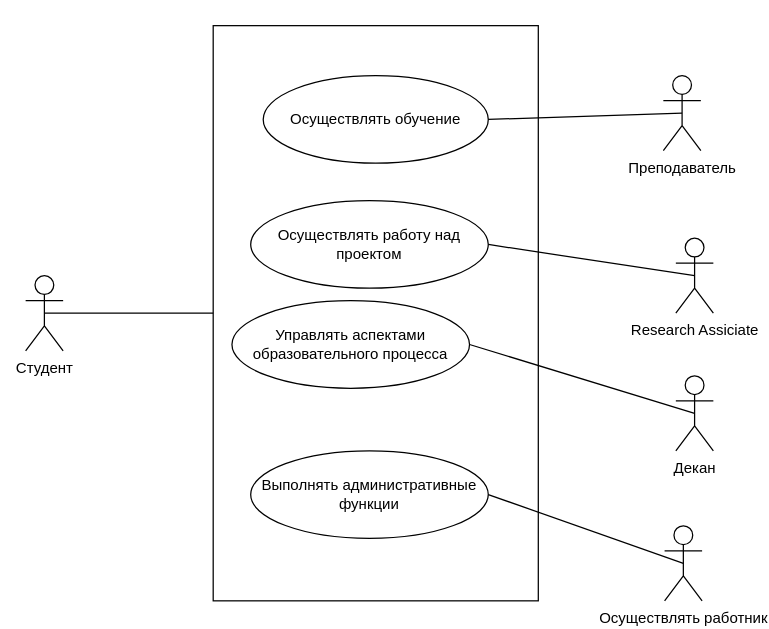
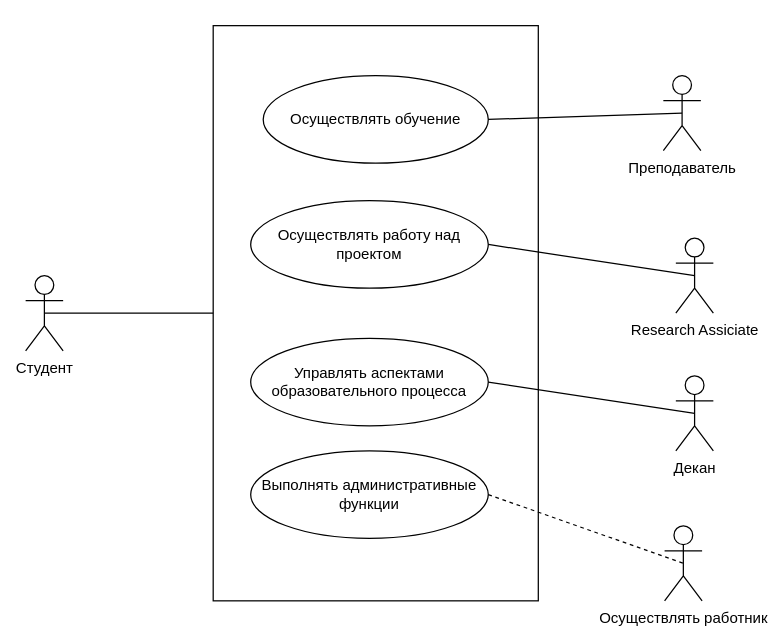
node "Управлять аспектами образовательного процесса": moved (351, 344) -> (369, 382)
edge "Выполнять административные функции" -- "Осуществлять работник": style solid -> dashed
